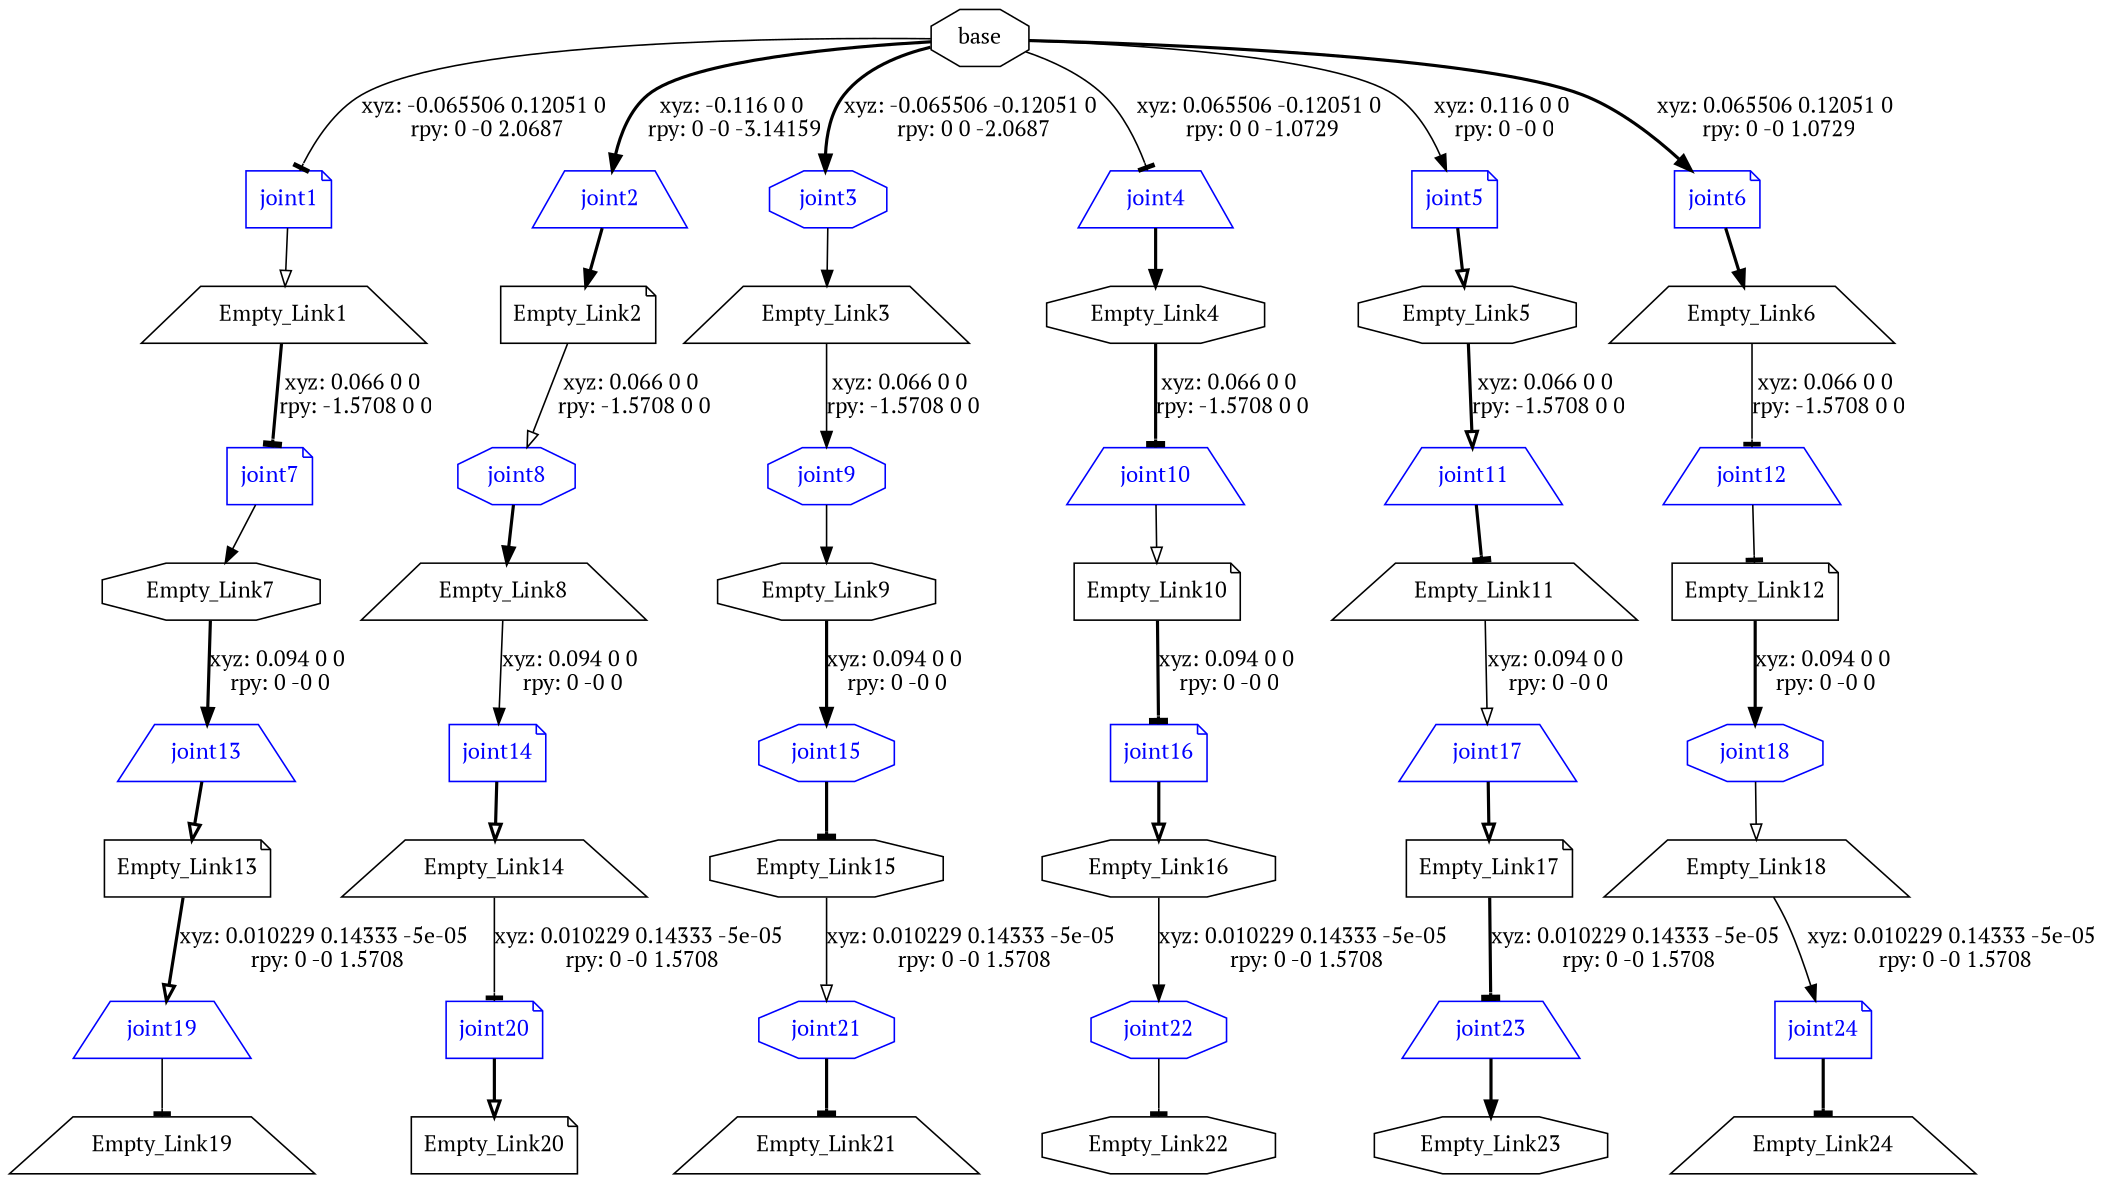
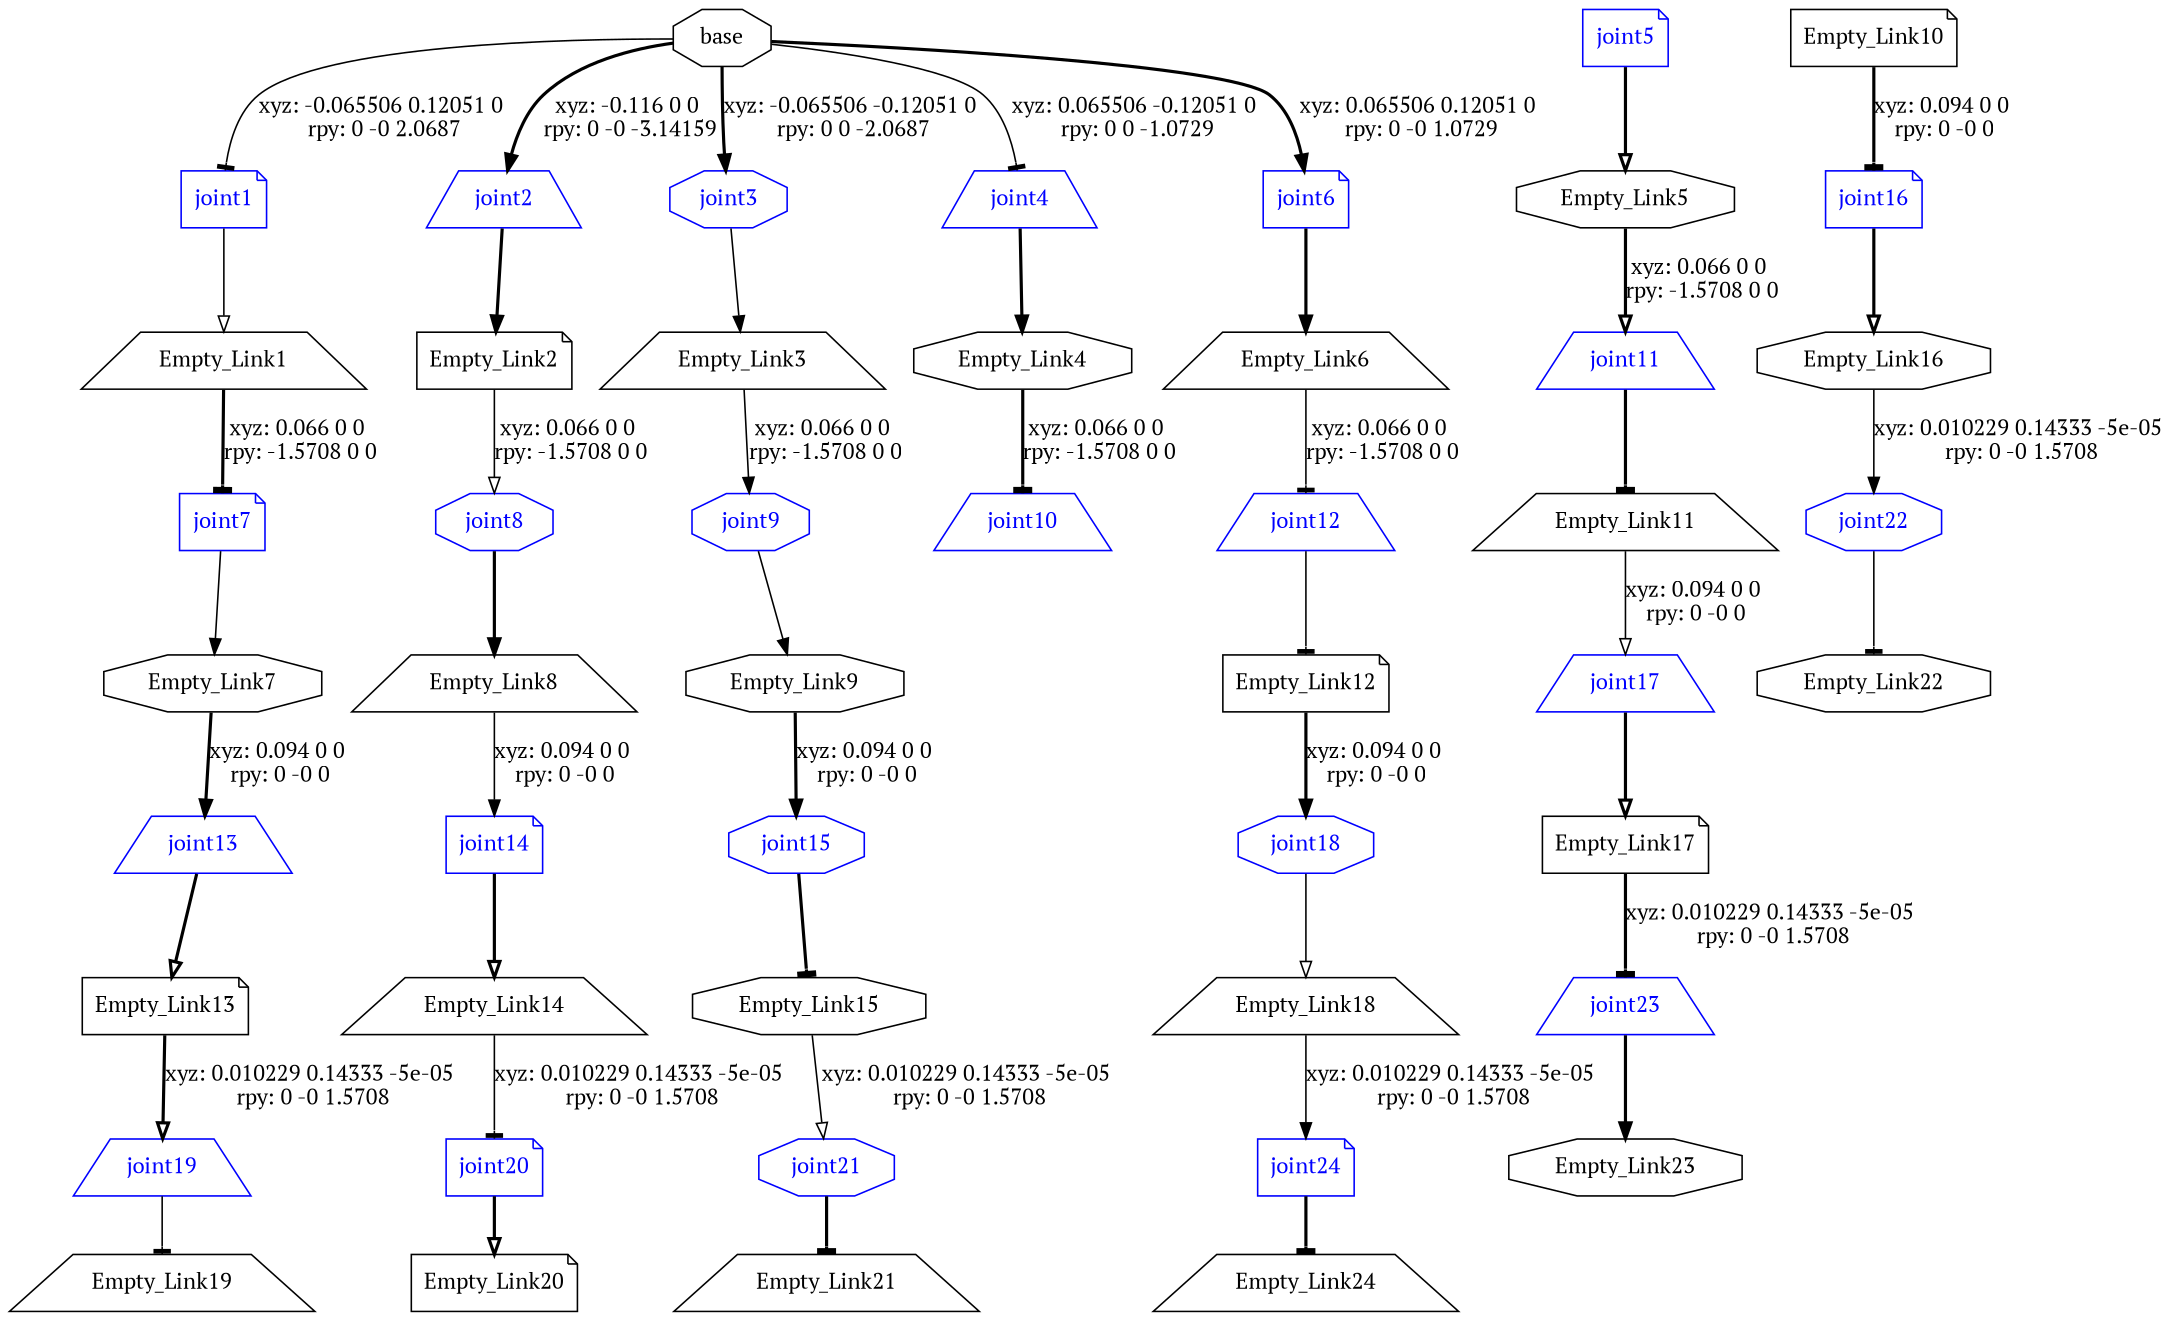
edge "base" -> "joint5": removed, label "xyz: 0.116 0 0 rpy: 0 -0 0"
edge "joint10" -> "Empty_Link10": removed
